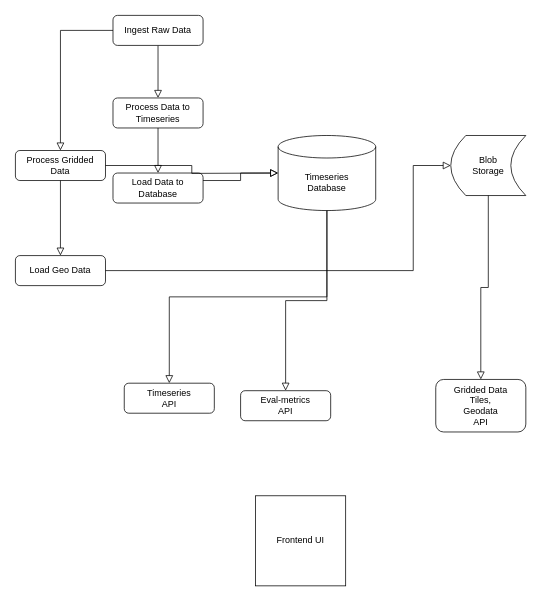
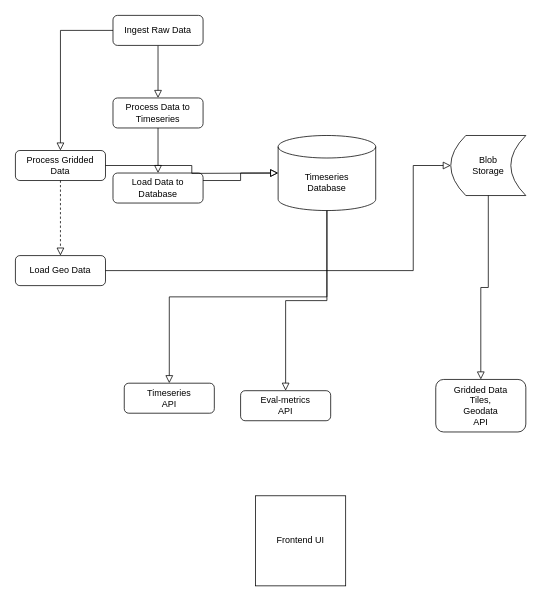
edge "Process Gridded Data" -> "Load Geo Data": style solid -> dashed
